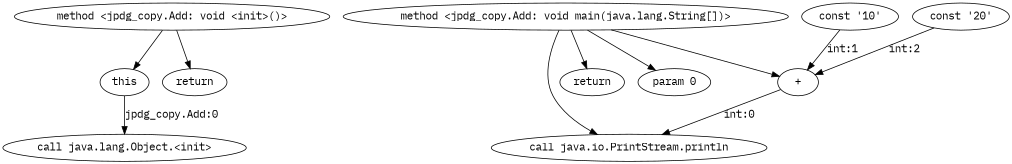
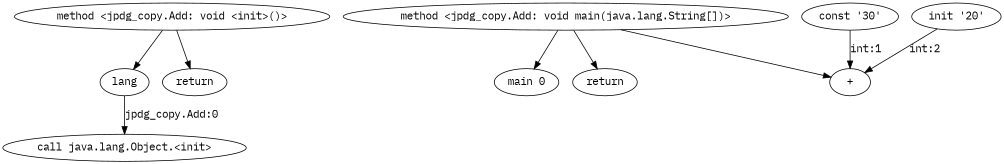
node "const '10'": label "const '10'" -> "const '30'"
node "const '20'": label "const '20'" -> "init '20'"
node "this": label "this" -> "lang"
node "param 0": label "param 0" -> "main 0"
node "call java.io.PrintStream.println": removed
